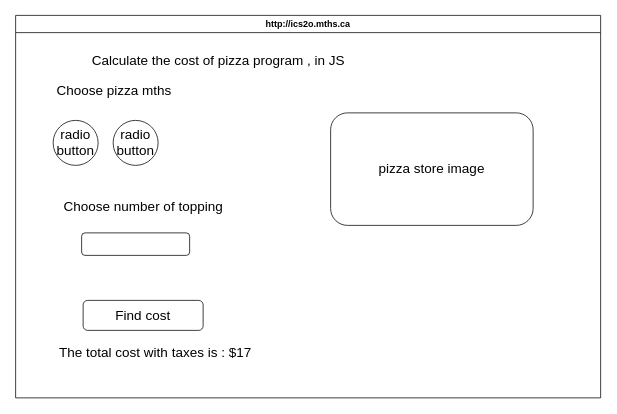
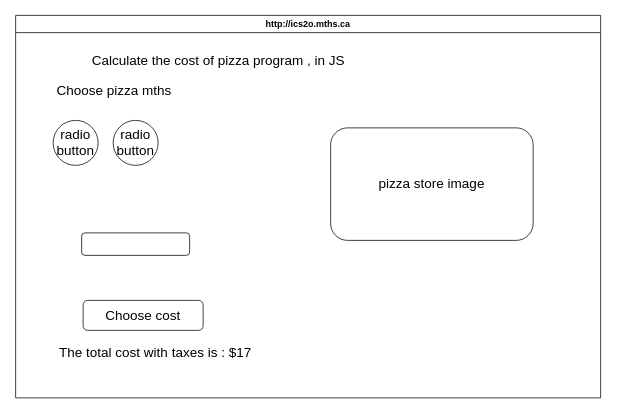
node "pizza store image": moved (432, 169) -> (432, 184)
node "Choose number of topping": removed
node "Find cost": label "Find cost" -> "Choose cost"
